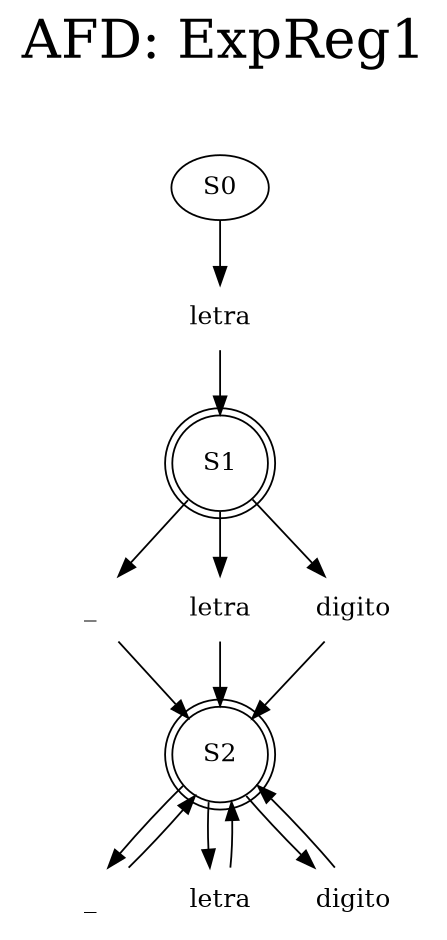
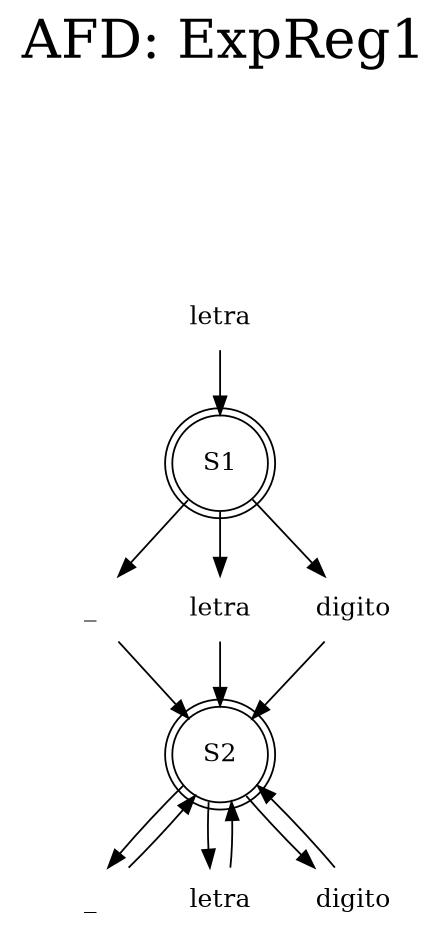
node "S0": removed
